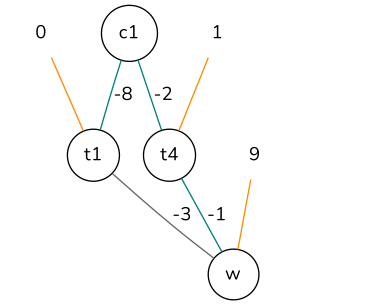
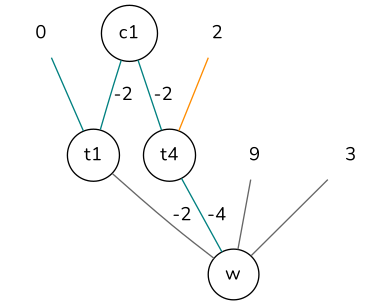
node "1": label "1" -> "2"
edge "0" -- "t1": color darkorange -> teal
edge "c1" -- "t1": label "-8" -> "-2"
node "3": added
edge "9" -- "w": color darkorange -> gray40
edge "t1" -- "w": label "-3" -> "-2"
edge "t4" -- "w": label "-1" -> "-4"
